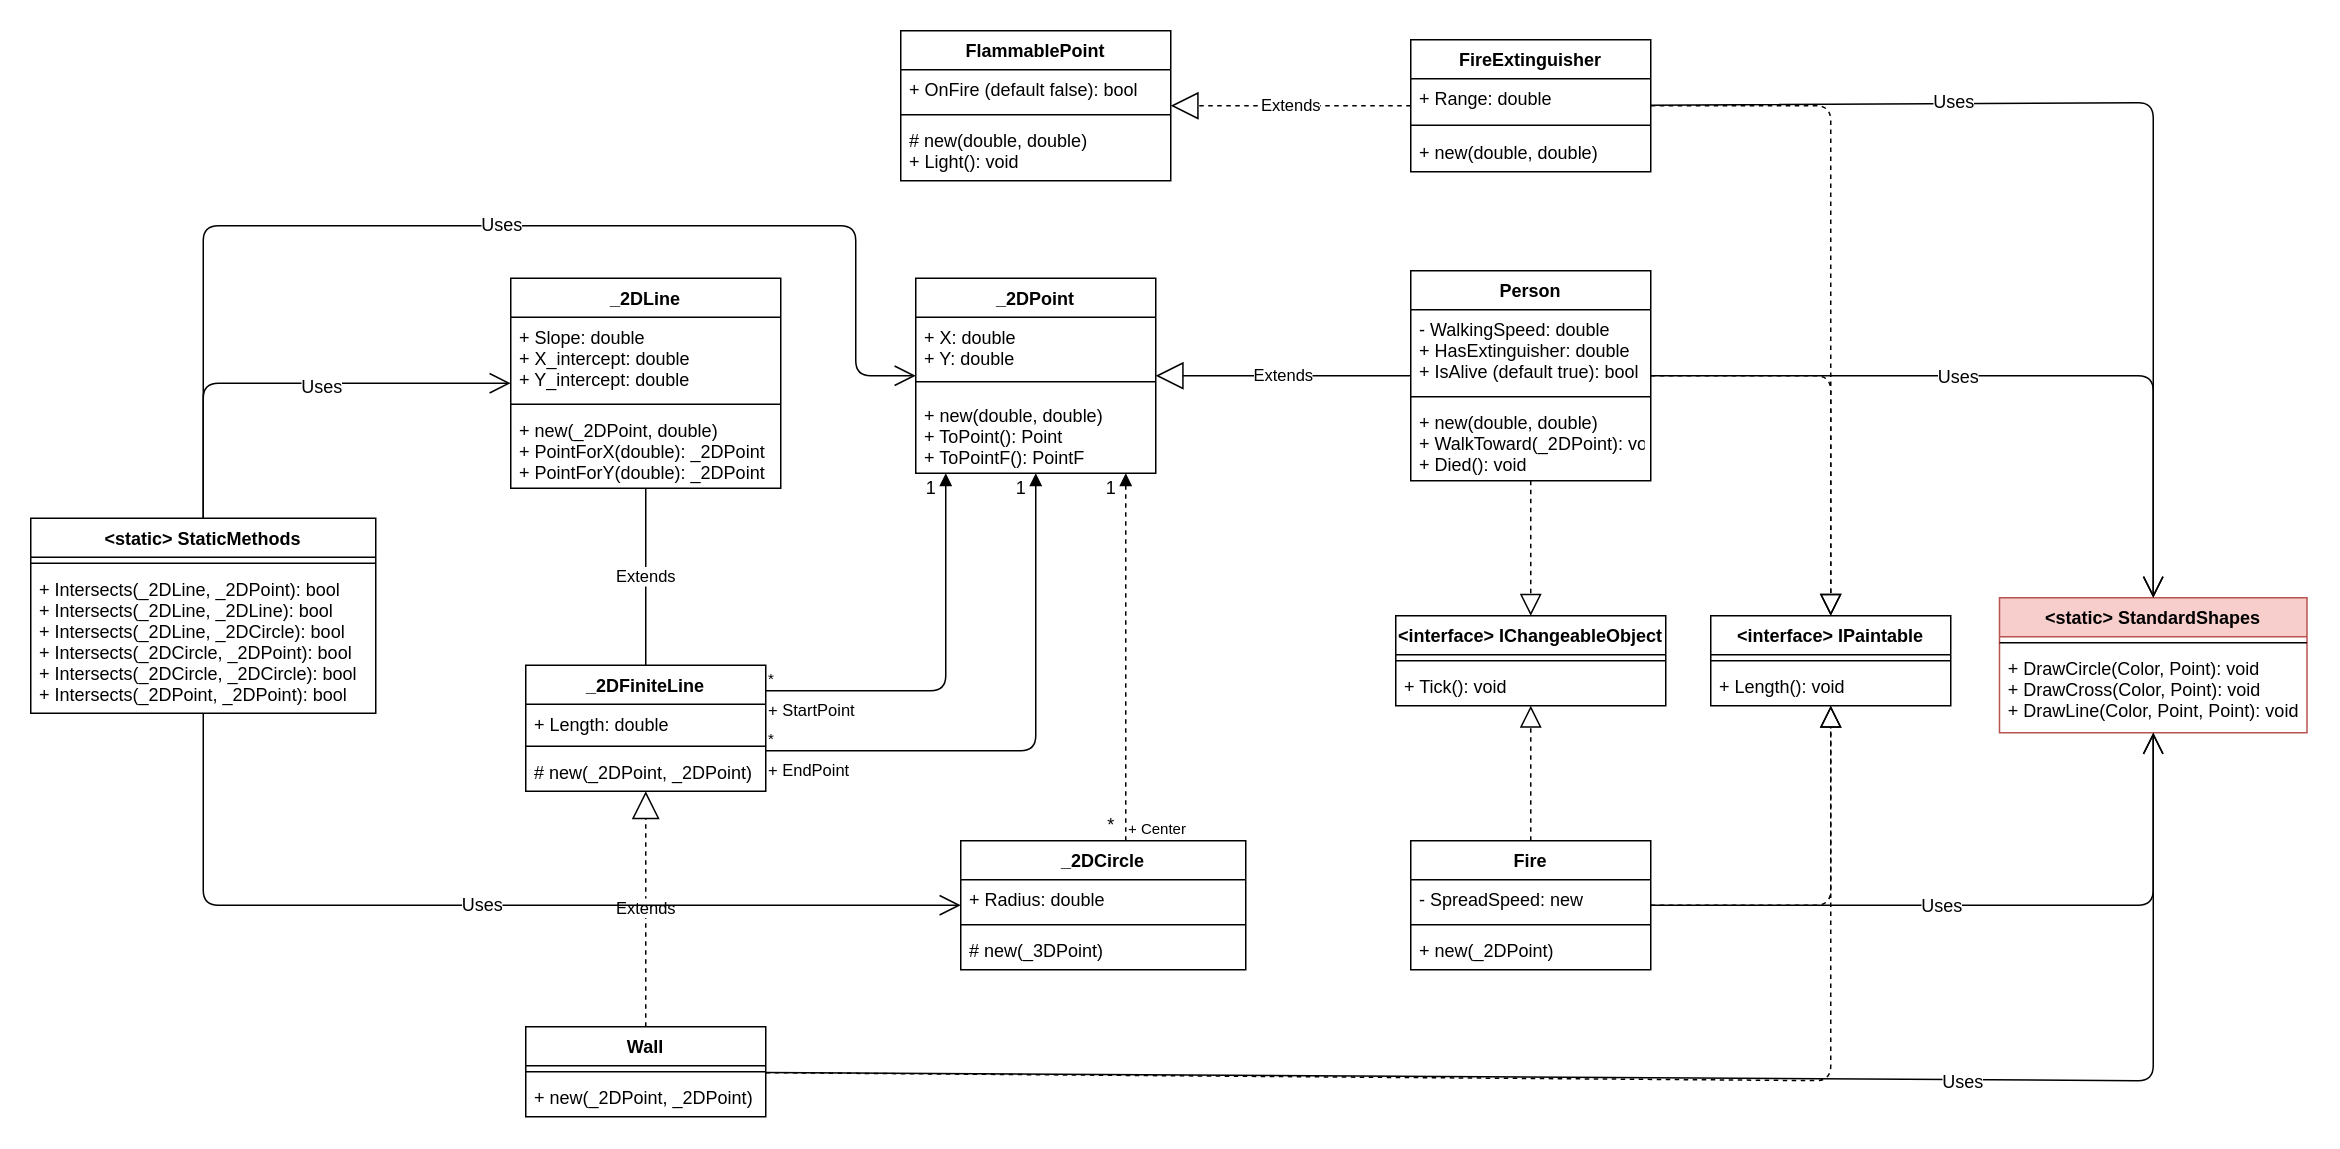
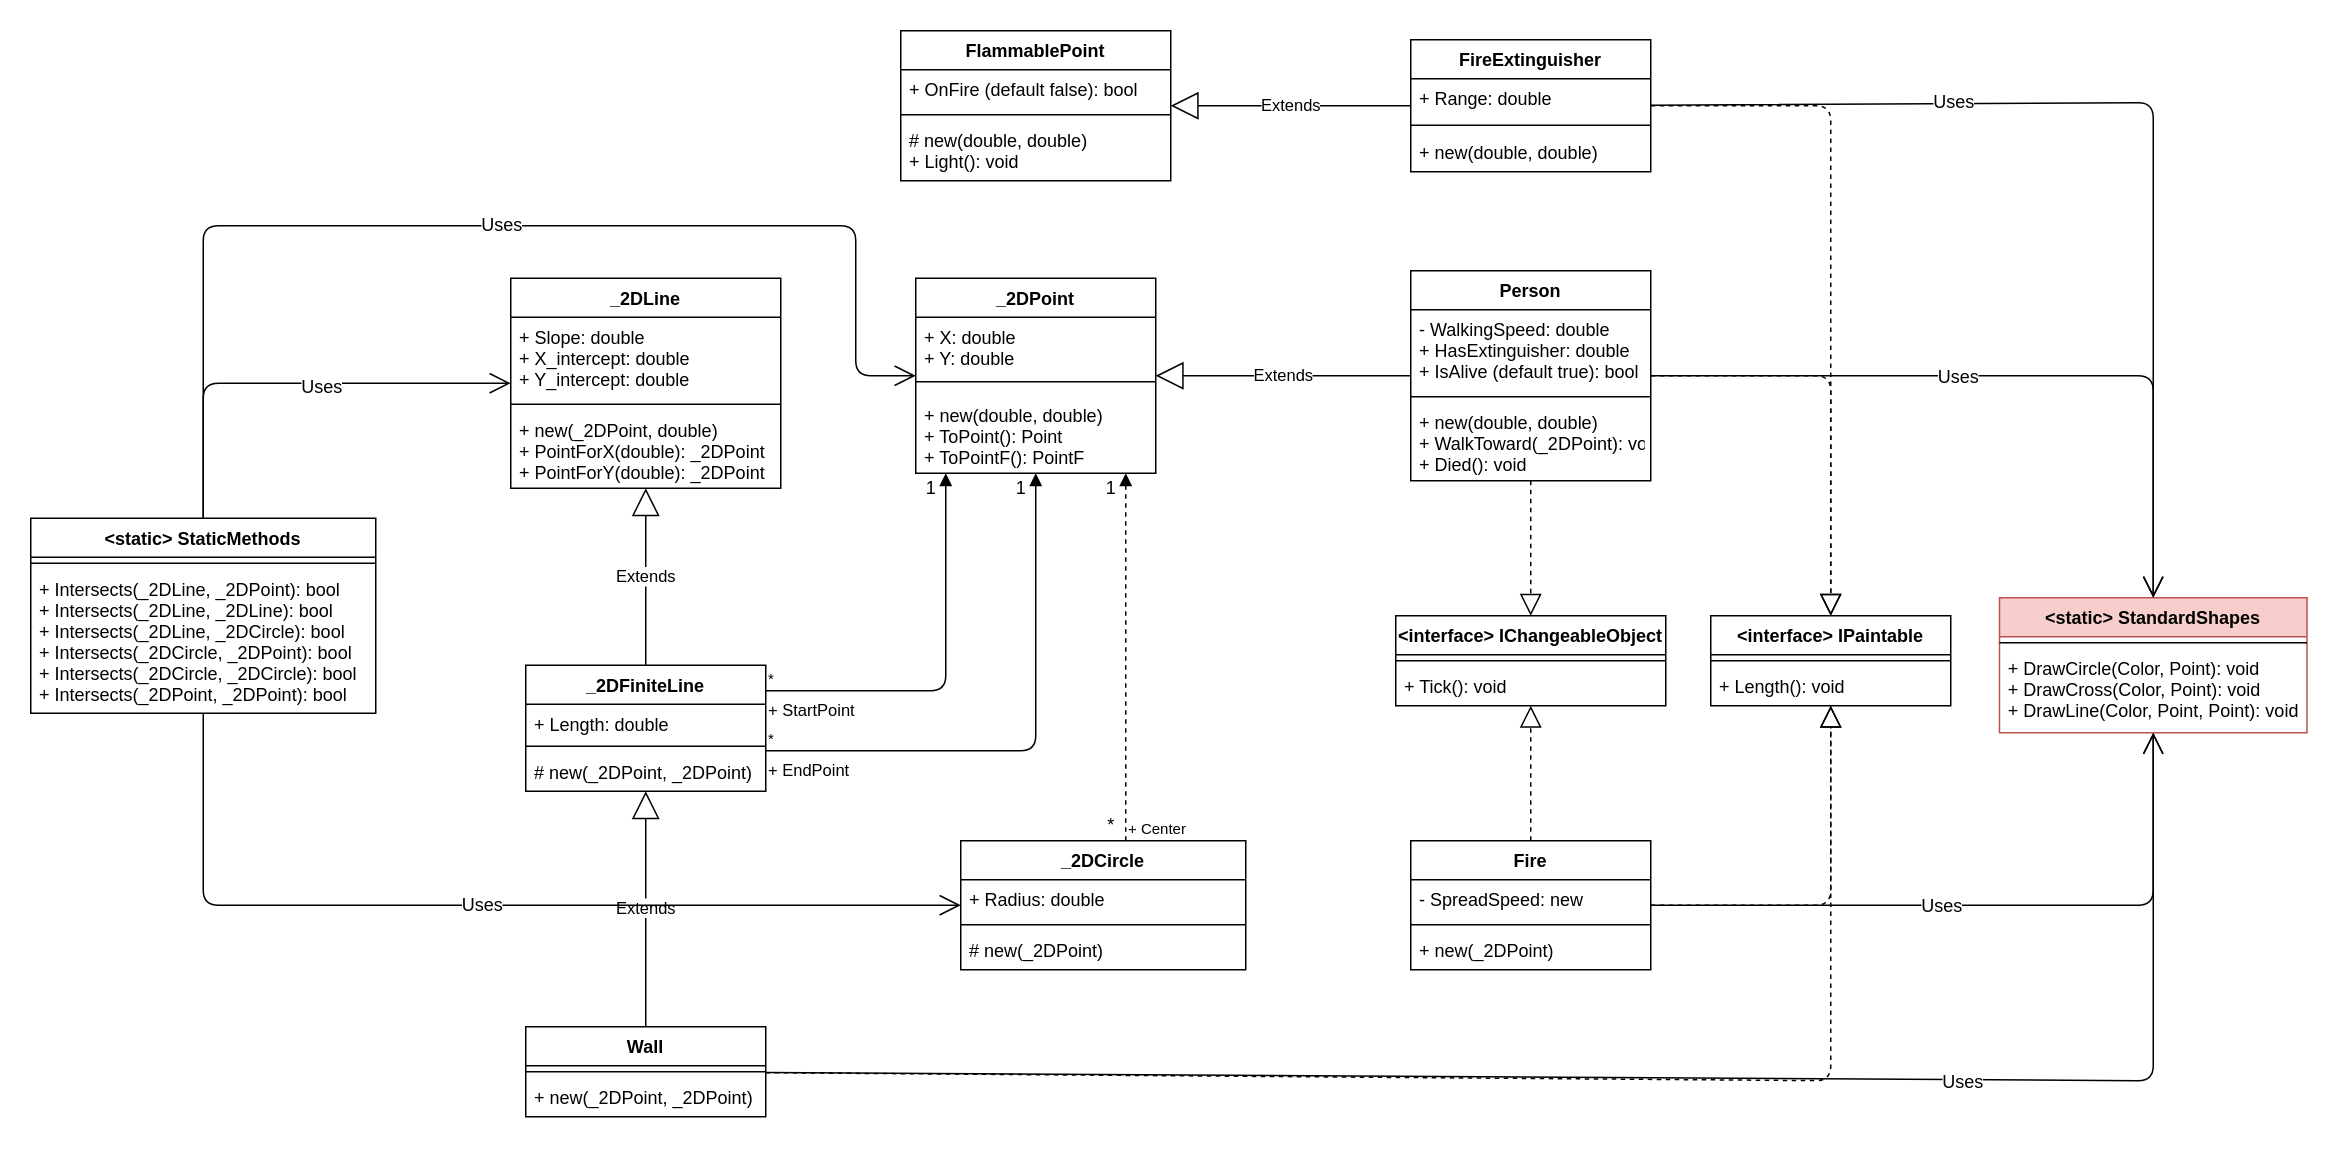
edge "FireExtinguisher" -> "FlammablePoint": style dashed -> solid
edge "_2DLine" -- "_2DFiniteLine": arrowhead none -> block
node "# new(_3DPoint)": label "# new(_3DPoint)" -> "# new(_2DPoint)"
edge "Wall" -> "_2DFiniteLine": style dashed -> solid
